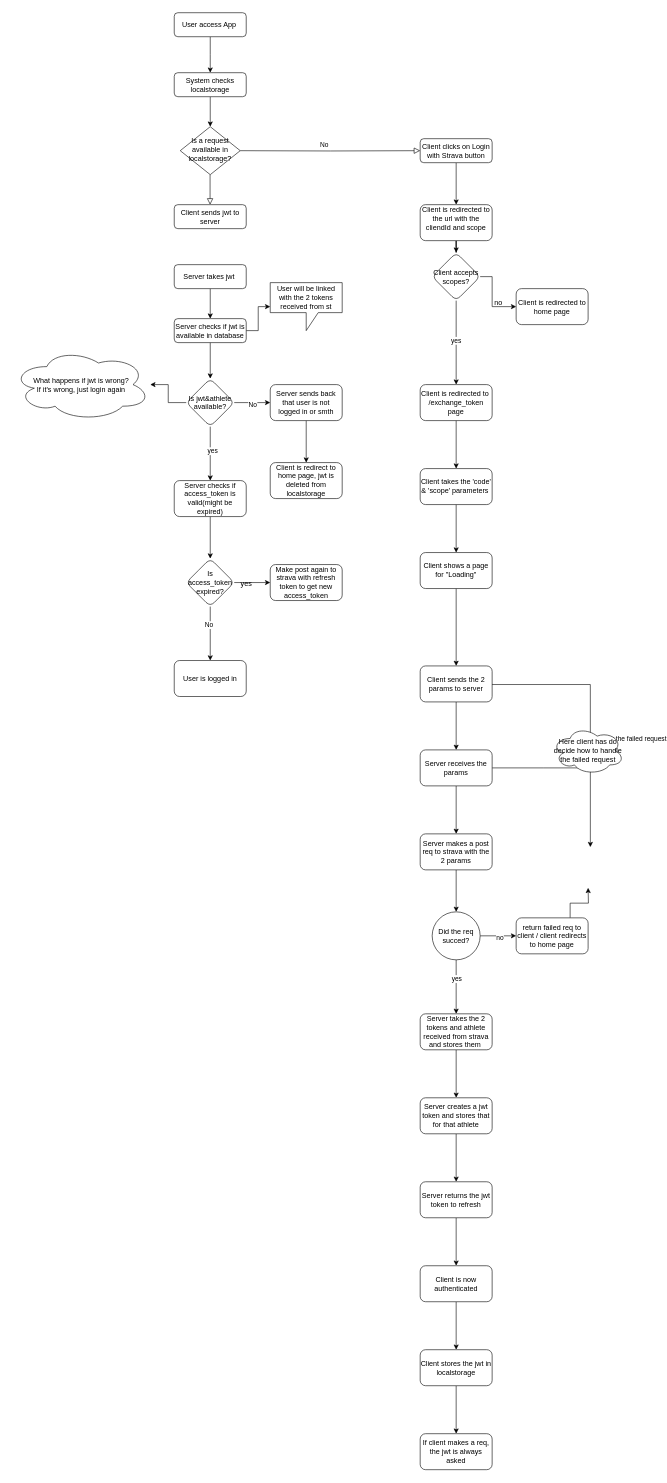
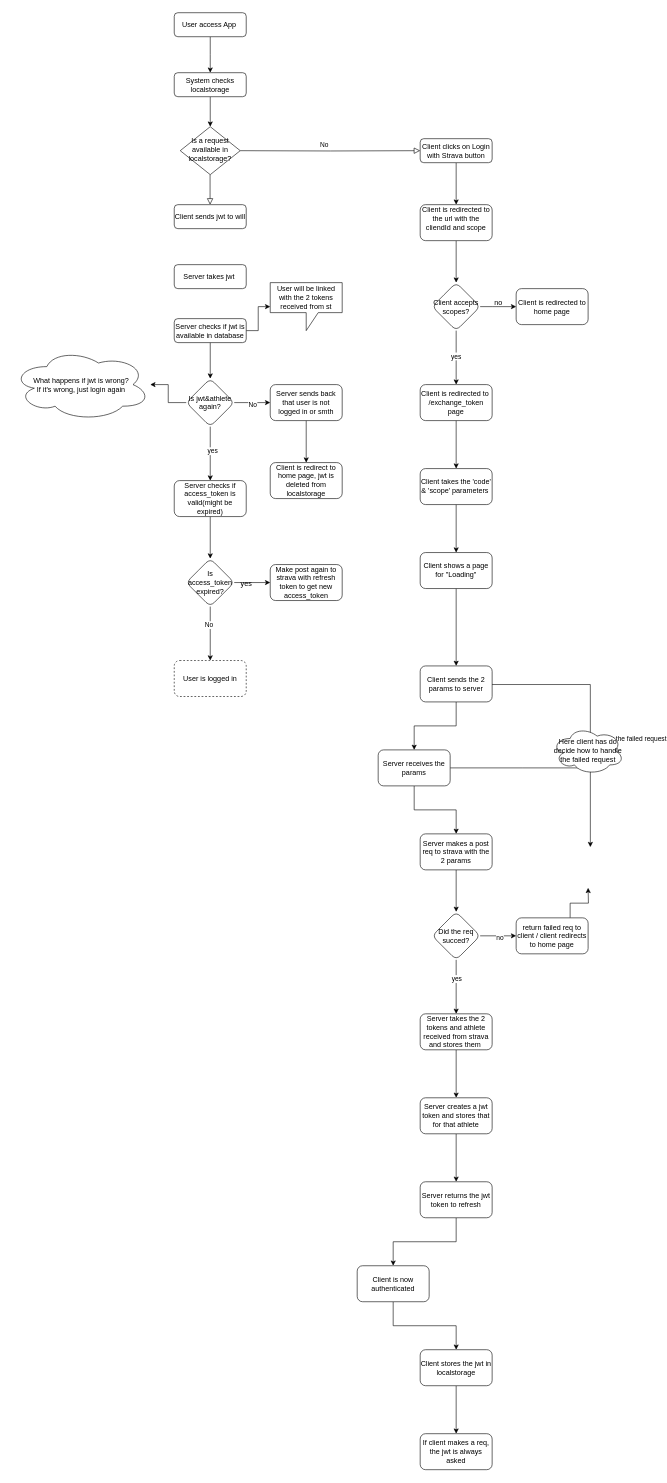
node "Client sends jwt to server": label "Client sends jwt to server" -> "Client sends jwt to will"
node "Client accepts scopes?": moved (456, 276) -> (456, 306)
edge "Server takes jwt" -> "Server checks if jwt is available in database": removed
node "Is jwt&athlete available?": label "Is jwt&athlete available?" -> "Is jwt&athlete again?"
node "User is logged in": style solid -> dashed
node "Server receives the params": moved (456, 768) -> (414, 768)
node "Did the req succed?": shape ellipse -> diamond
node "Client is now authenticated": moved (456, 1284) -> (393, 1284)
